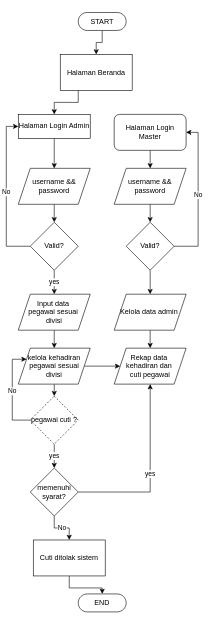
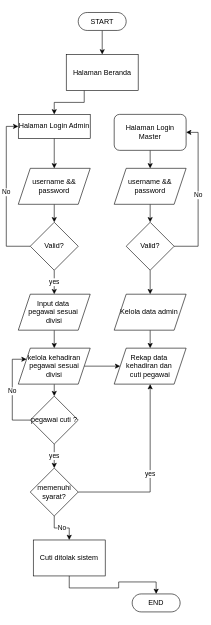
node "Halaman Beranda": moved (96, 72) -> (102, 72)
node "pegawai cuti ?": style dashed -> solid
node "END": moved (102, 603) -> (156, 603)
